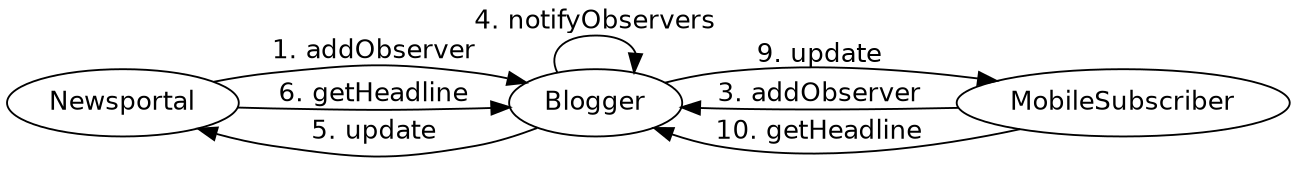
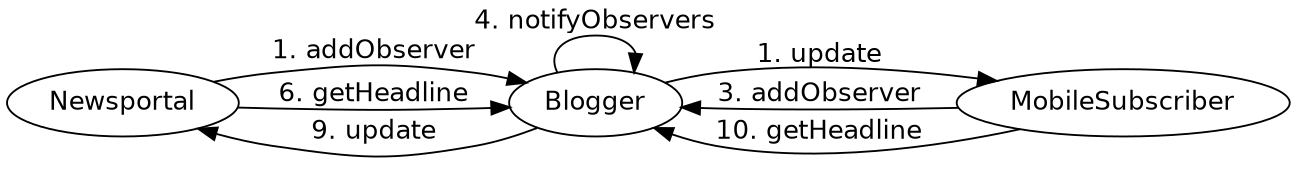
edge "Blogger" -> "MobileSubscriber": label "9. update" -> "1. update"
edge "Blogger" -> "Newsportal": label "5. update" -> "9. update"
